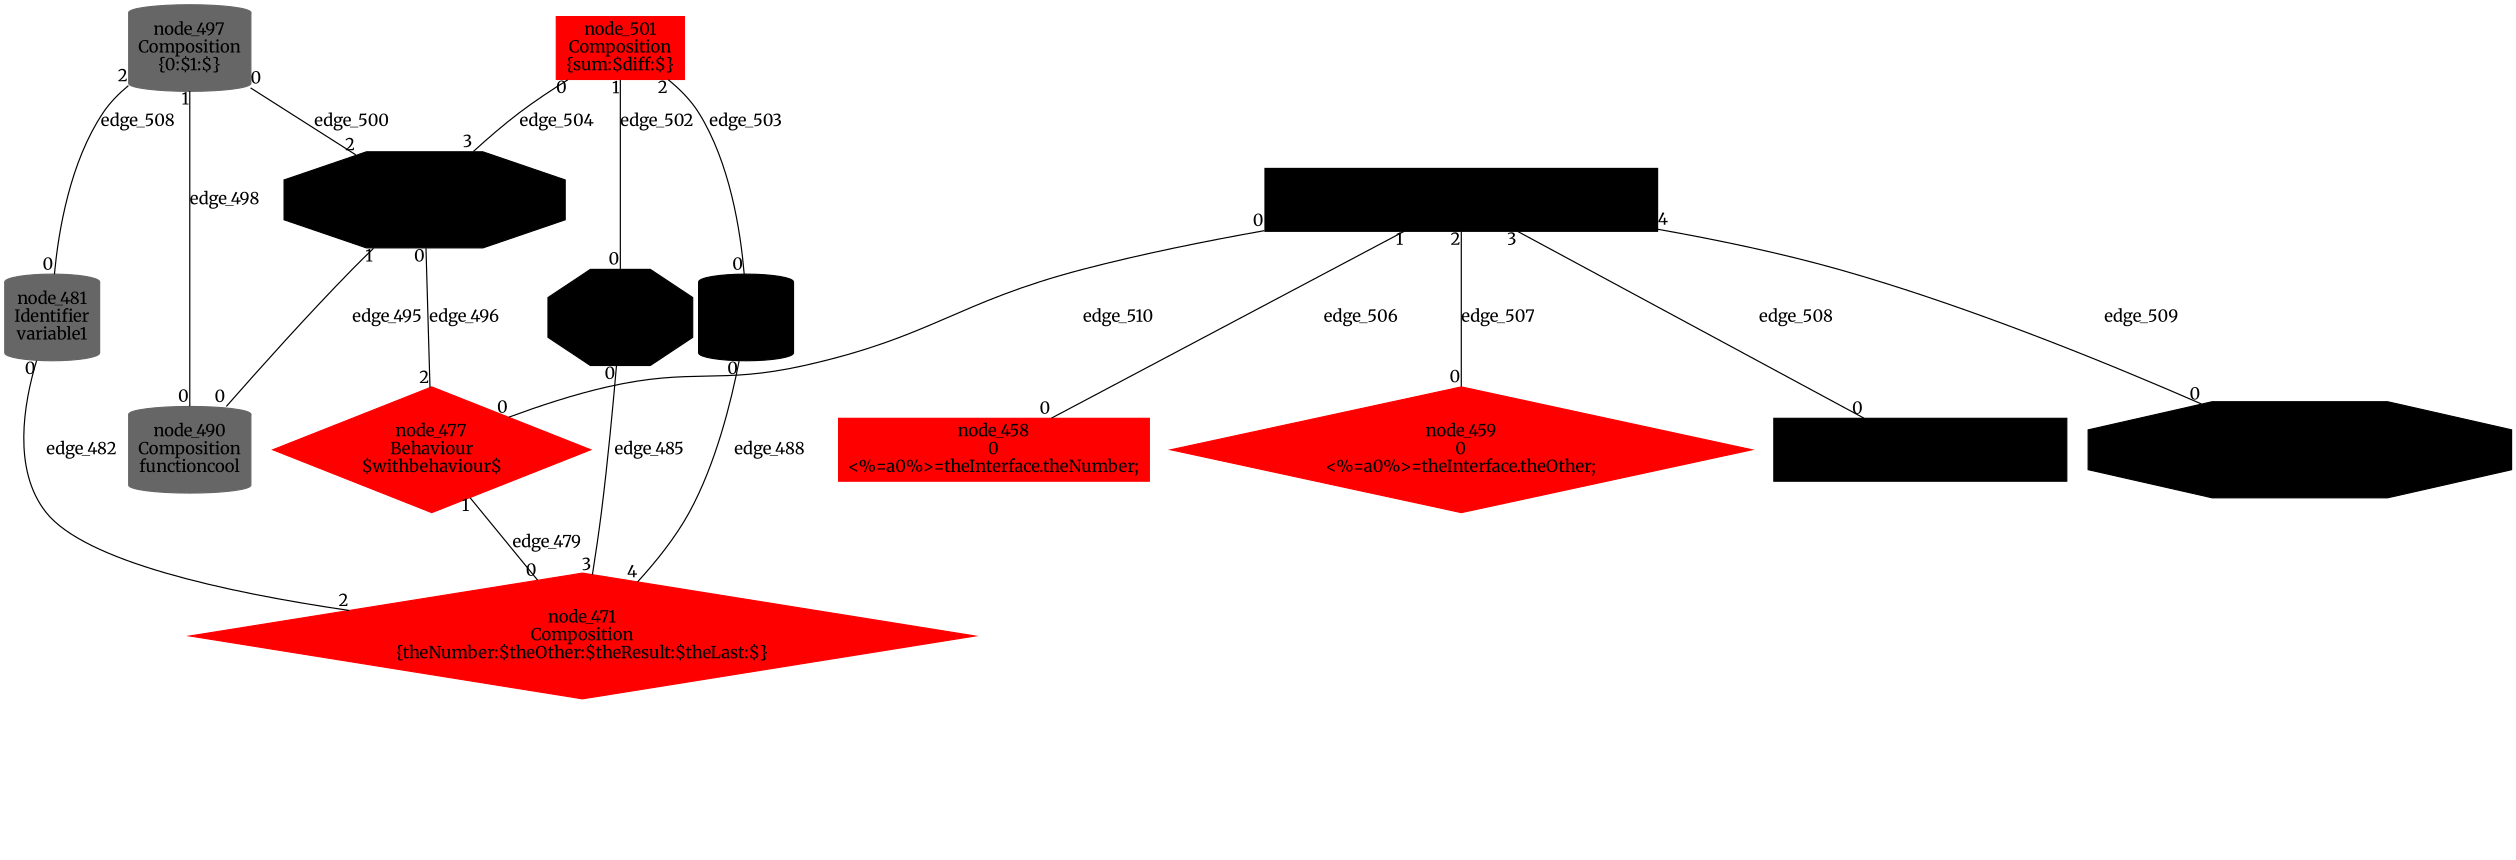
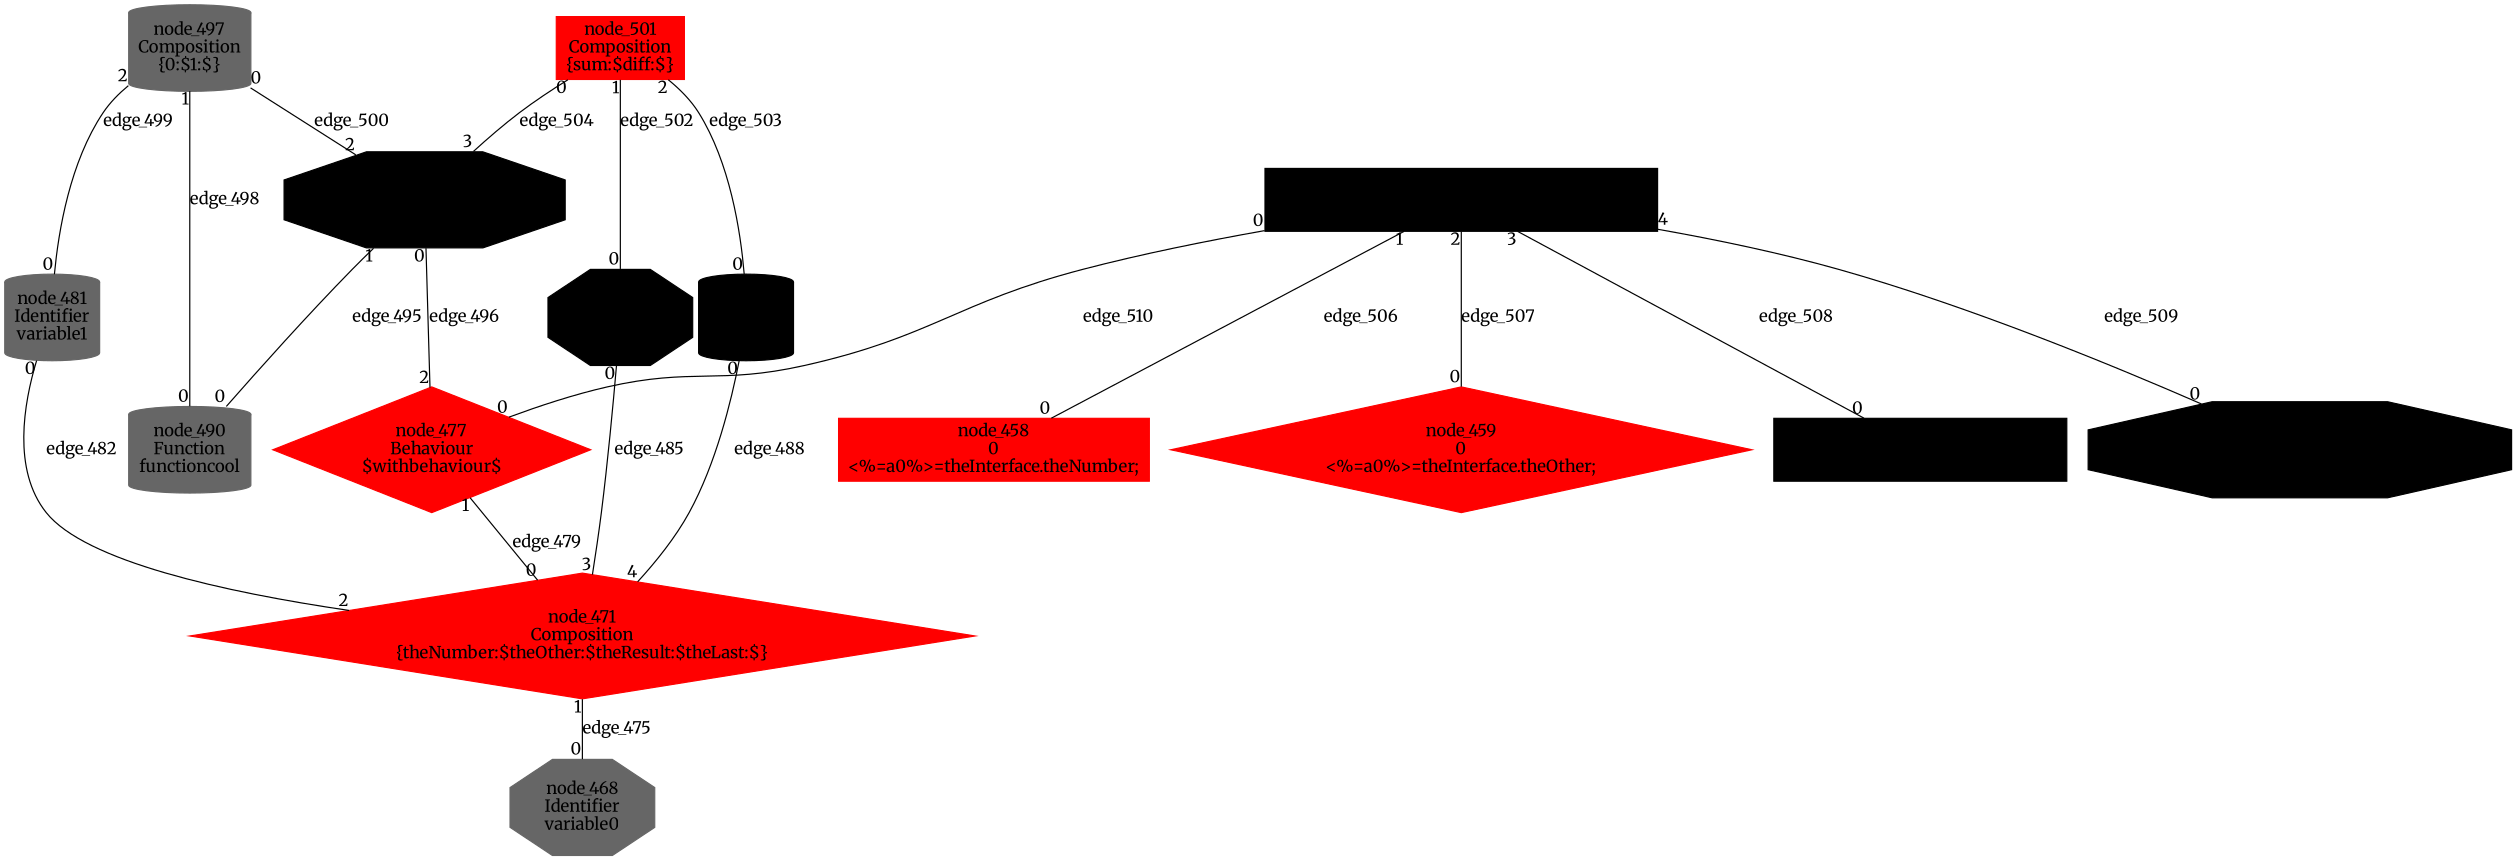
edge "node_497 Composition {0:$1:$}" -- "node_481 Identifier variable1": label "edge_508" -> "edge_499"
node "node_490 Composition functioncool": label "node_490 Composition functioncool" -> "node_490 Function functioncool"
node "node_468 Identifier variable0": added
